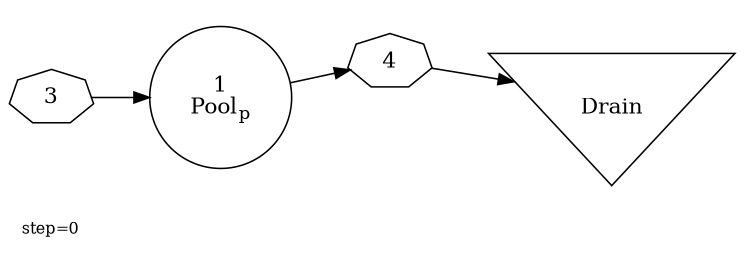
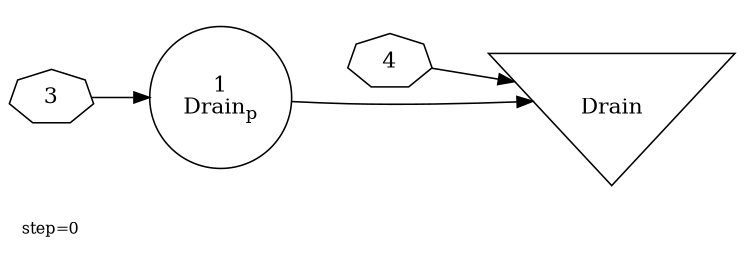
edge "1" -> "4": now "1" -> "Drain"
node "1": text "Pool" -> "Drain"
